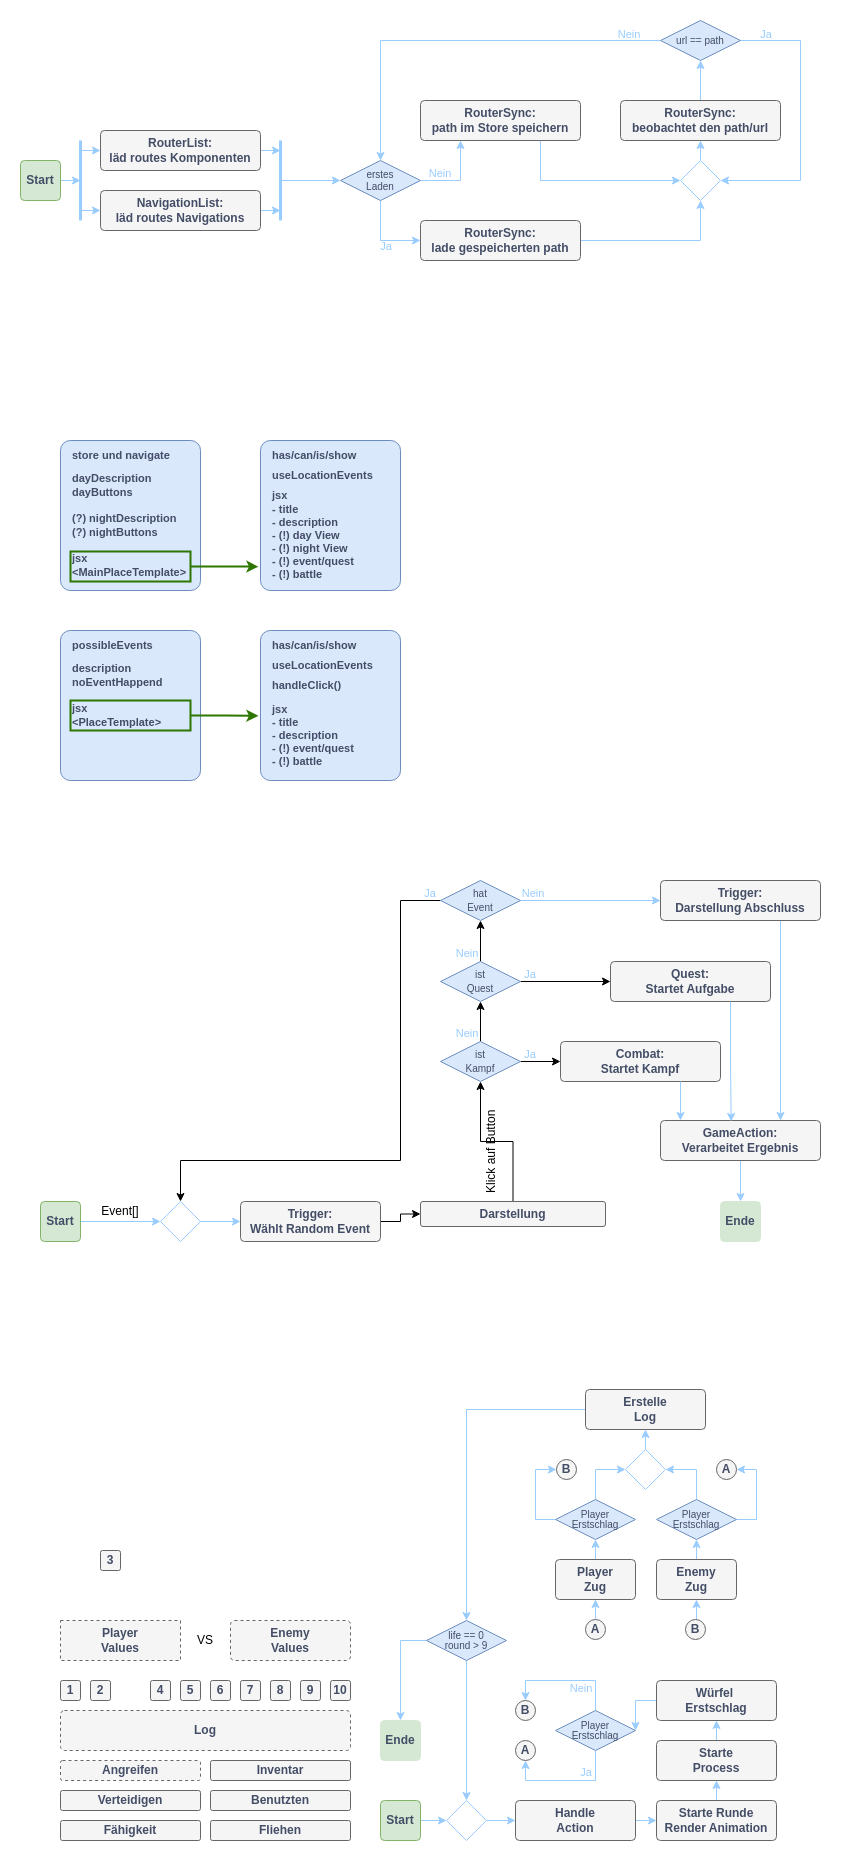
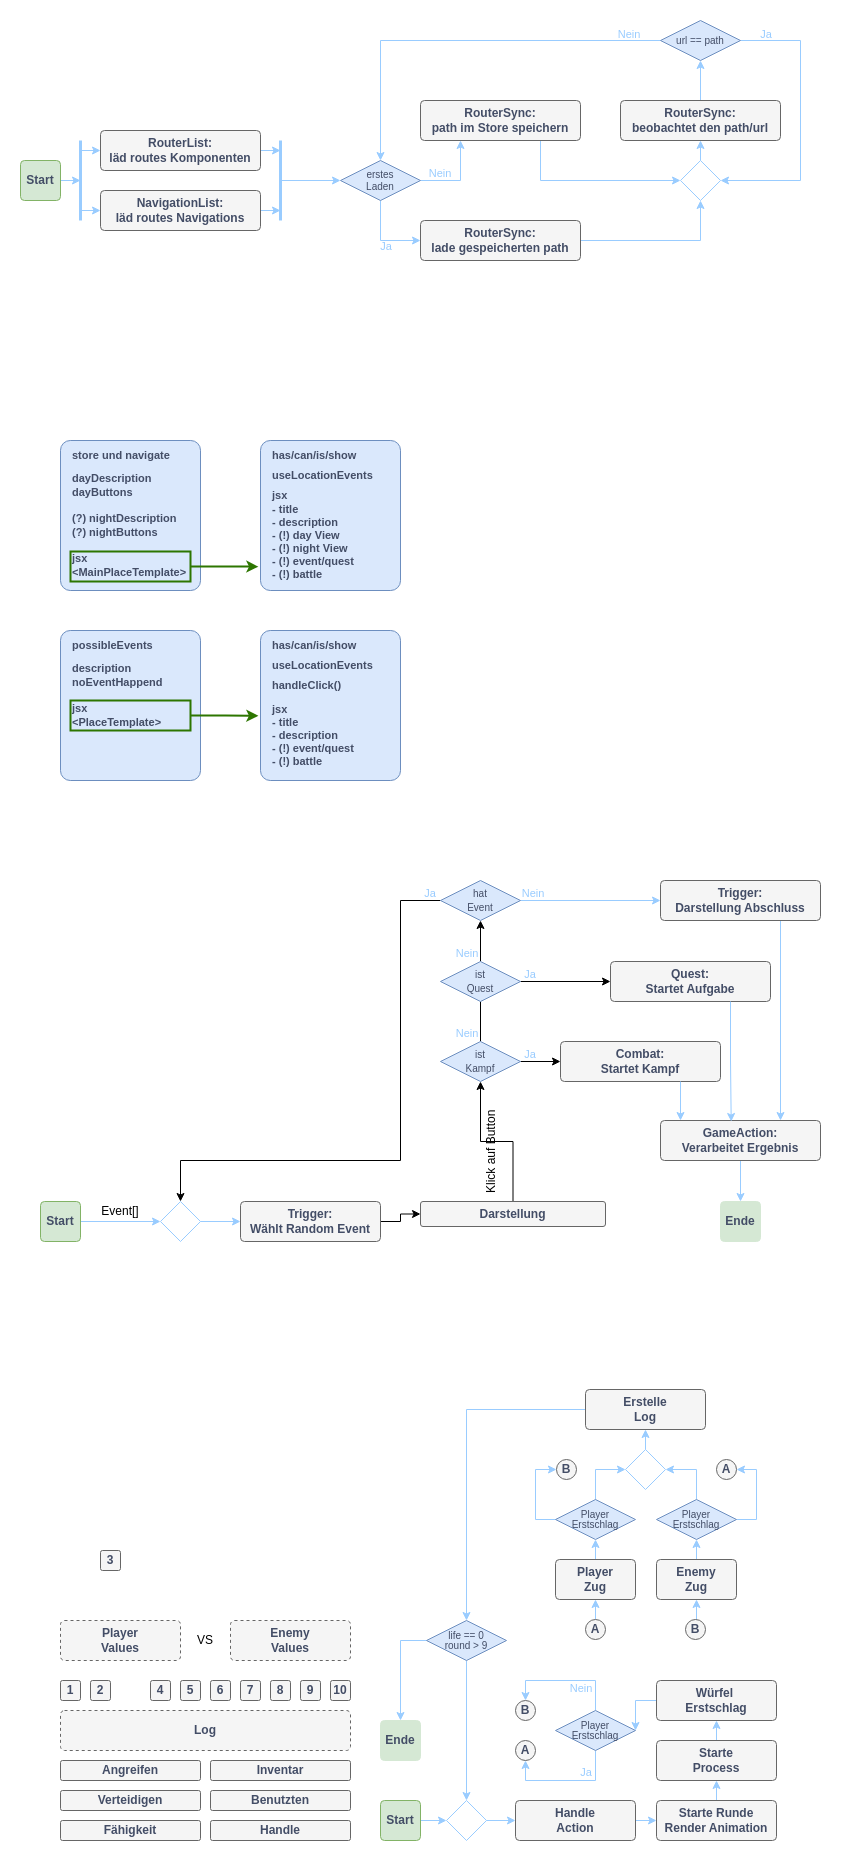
edge "ist Kampf" -> "ist Quest": arrowhead classic -> none
node "Player Values": shape rectangle -> rounded rectangle
node "Angreifen": style dashed -> solid
node "Fliehen": label "Fliehen" -> "Handle"
